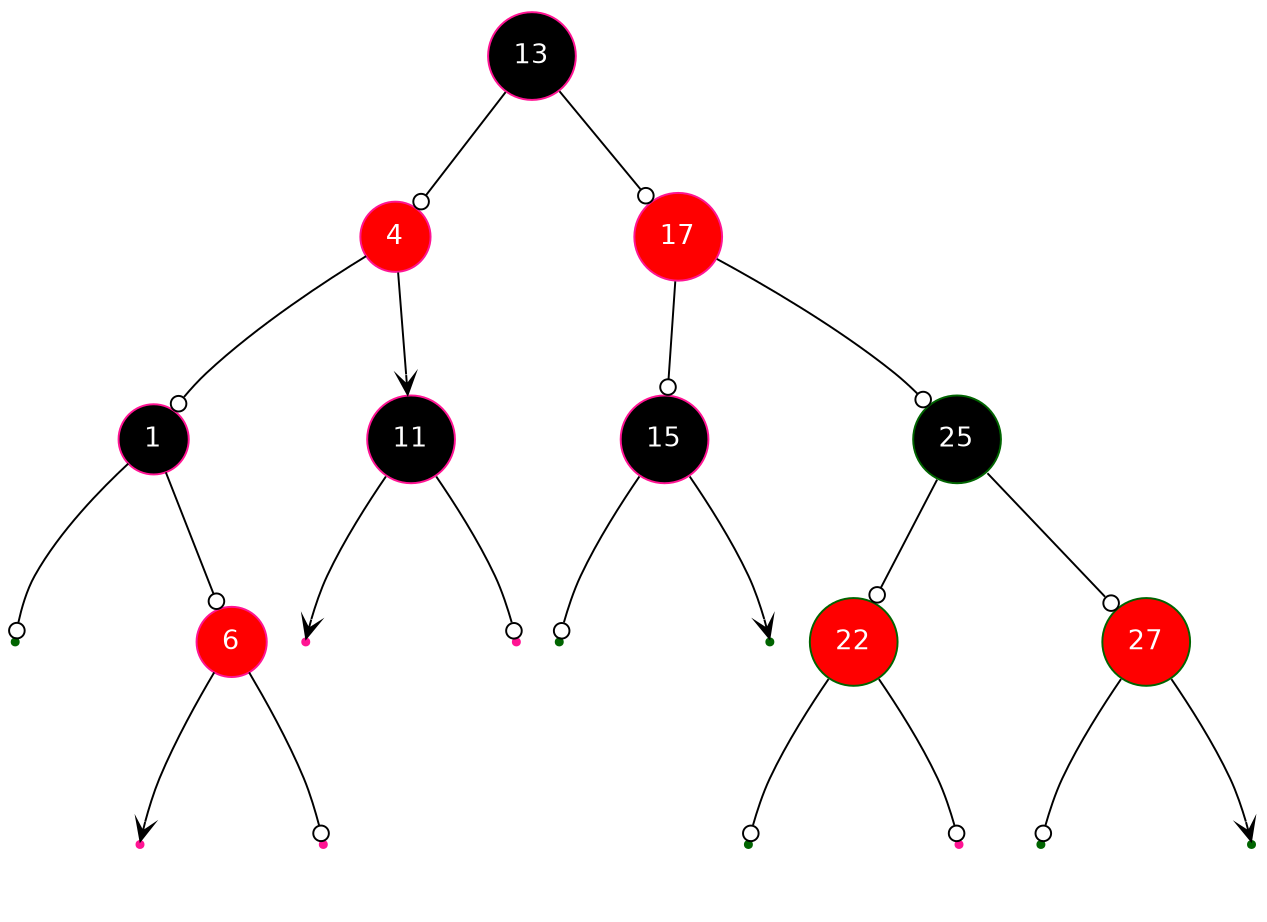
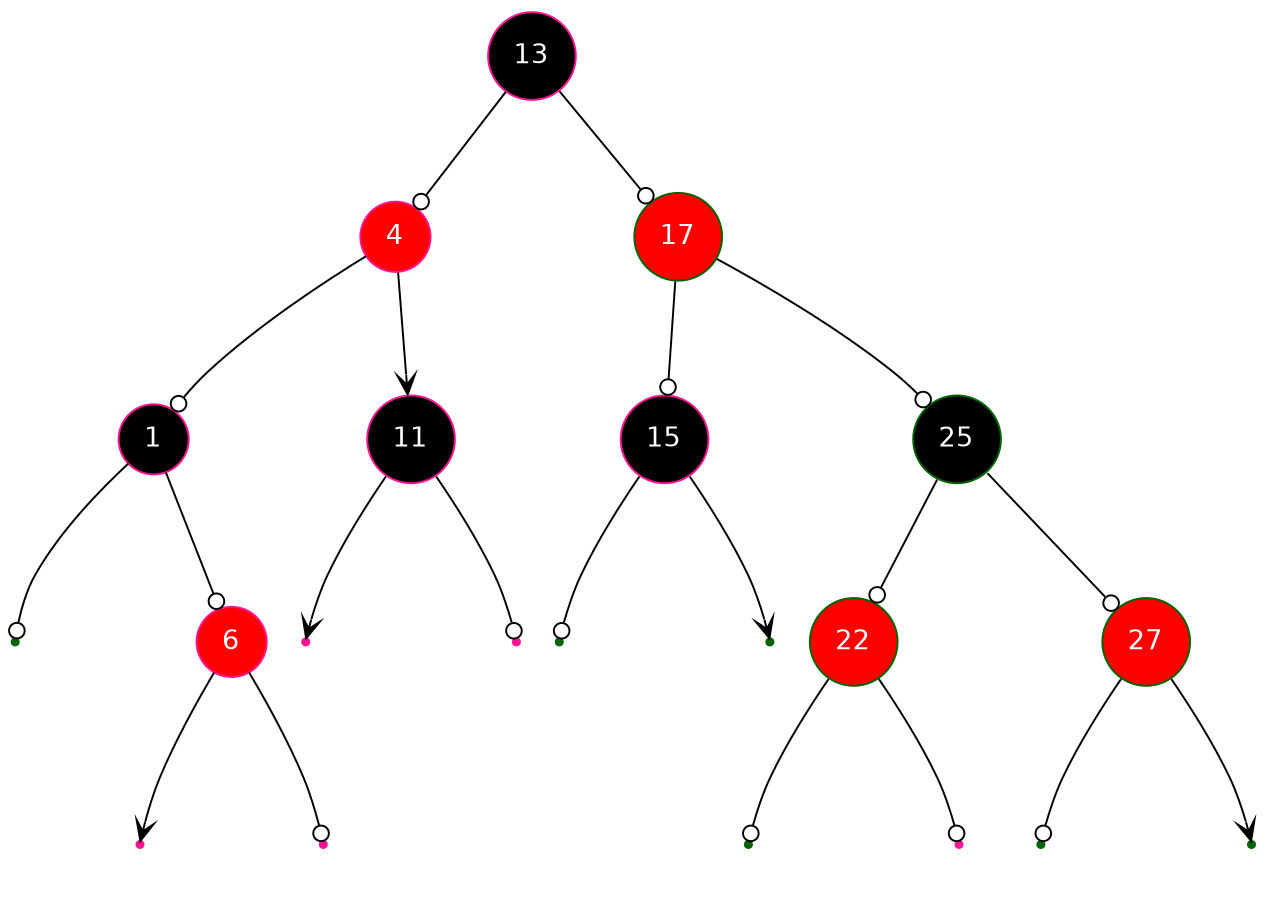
node "17": color deeppink -> darkgreen
